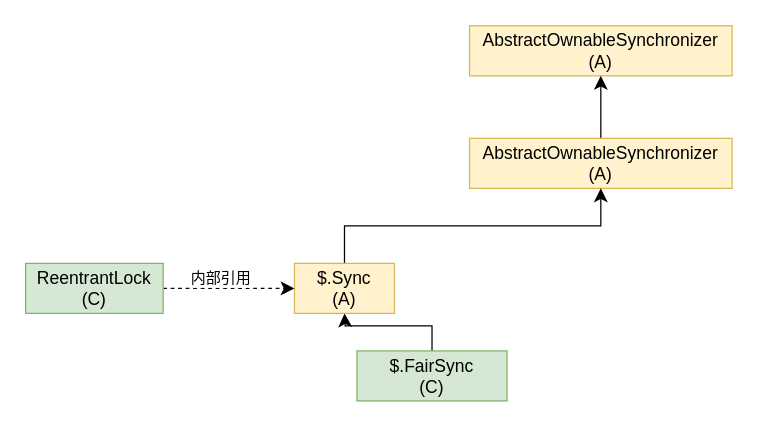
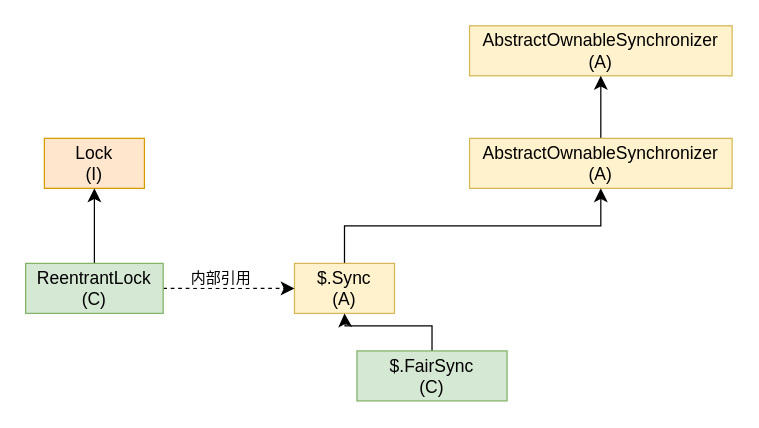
node "Lock (I)": added
edge "ReentrantLock (C)" -> "Lock (I)": added
